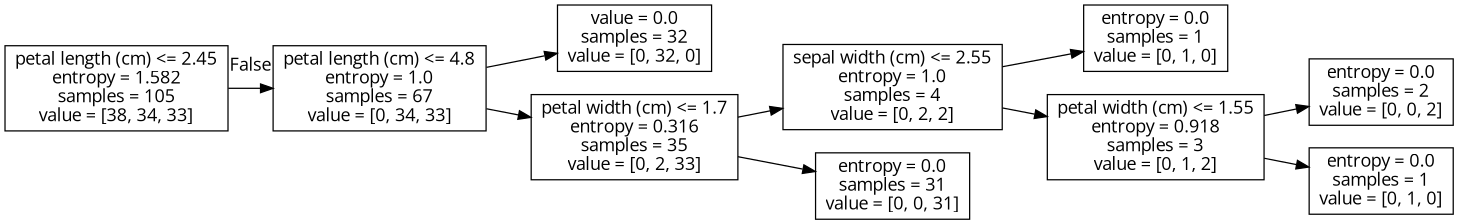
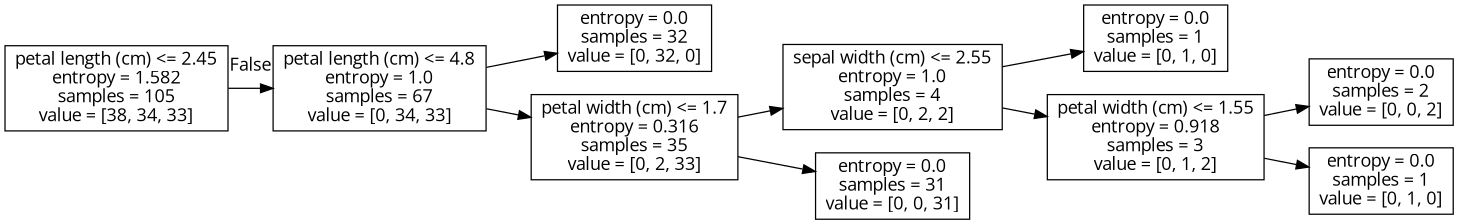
node "value = 0.0 samples = 32 value = [0, 32, 0]": label "value = 0.0 samples = 32 value = [0, 32, 0]" -> "entropy = 0.0 samples = 32 value = [0, 32, 0]"
